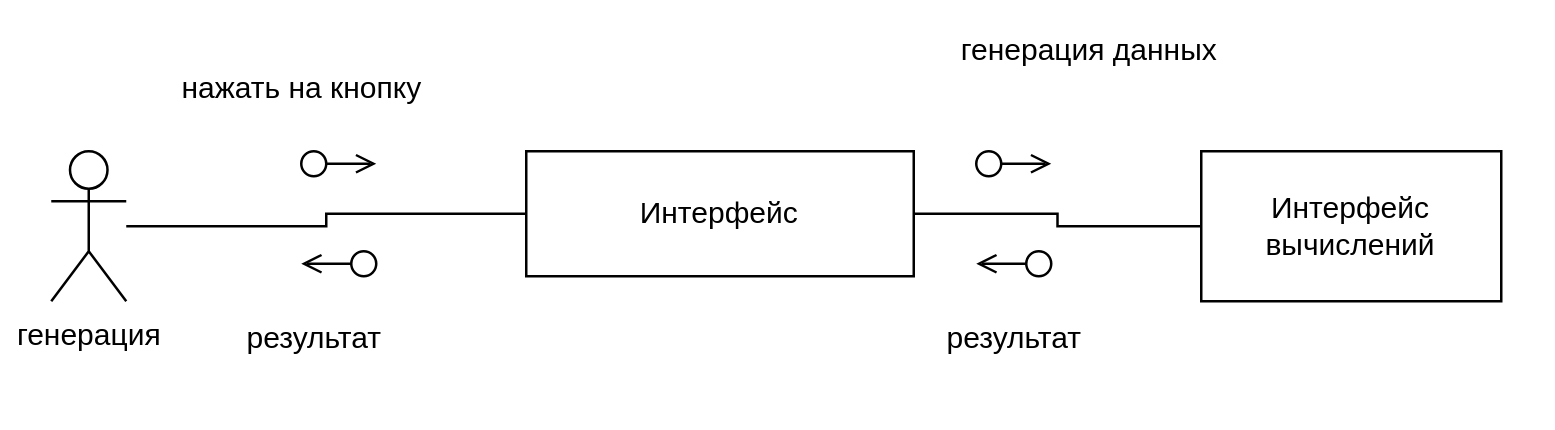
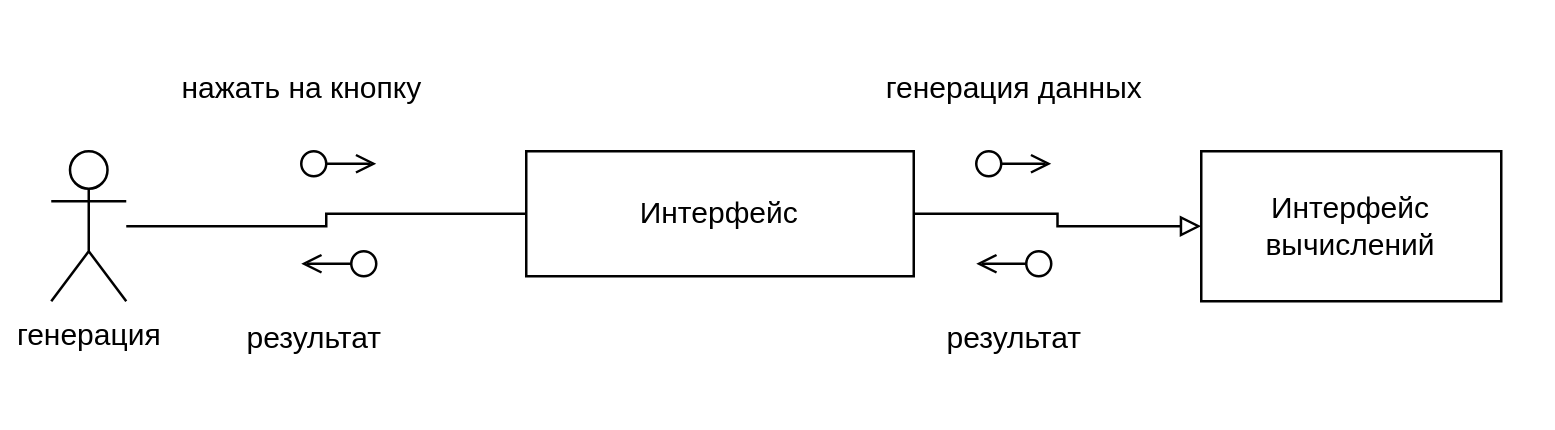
node "генерация данных": moved (1089, 51) -> (1014, 89)
edge "Интерфейс" -- "Интерфейс вычислений": arrowhead none -> block
